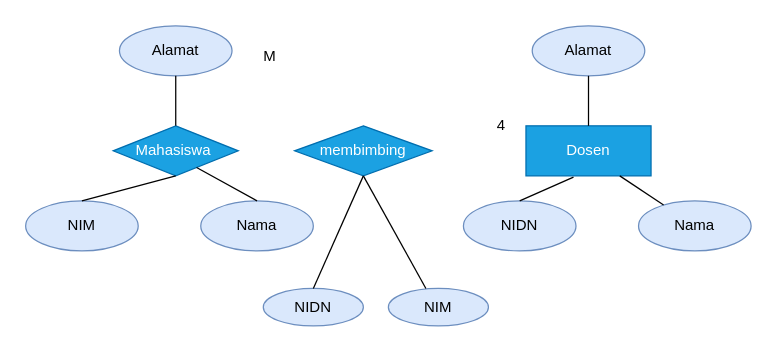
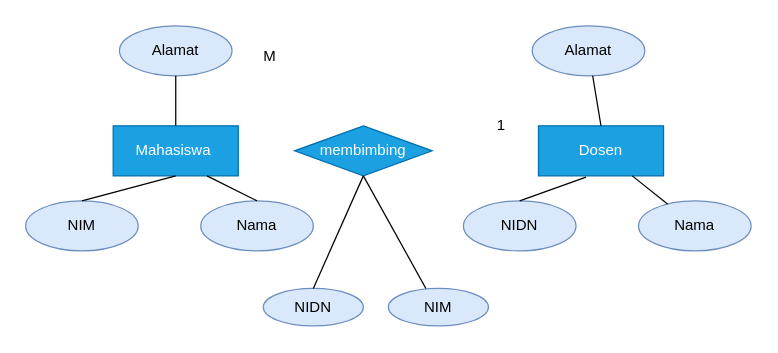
node "4": label "4" -> "1"
node "Mahasiswa": shape diamond -> rectangle
node "Dosen": moved (588, 151) -> (601, 151)
